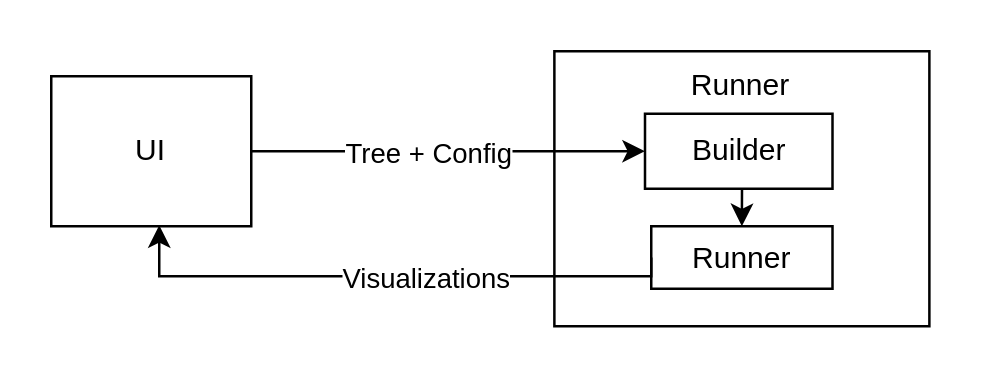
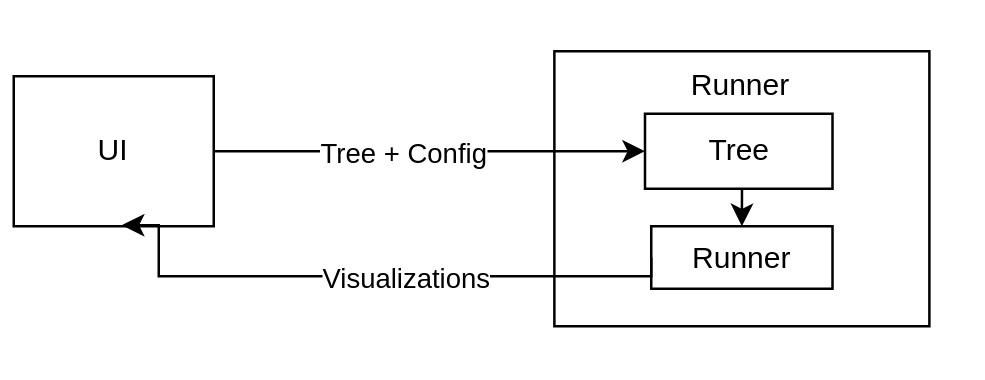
node "UI": moved (151, 151) -> (114, 151)
node "Builder": label "Builder" -> "Tree"
